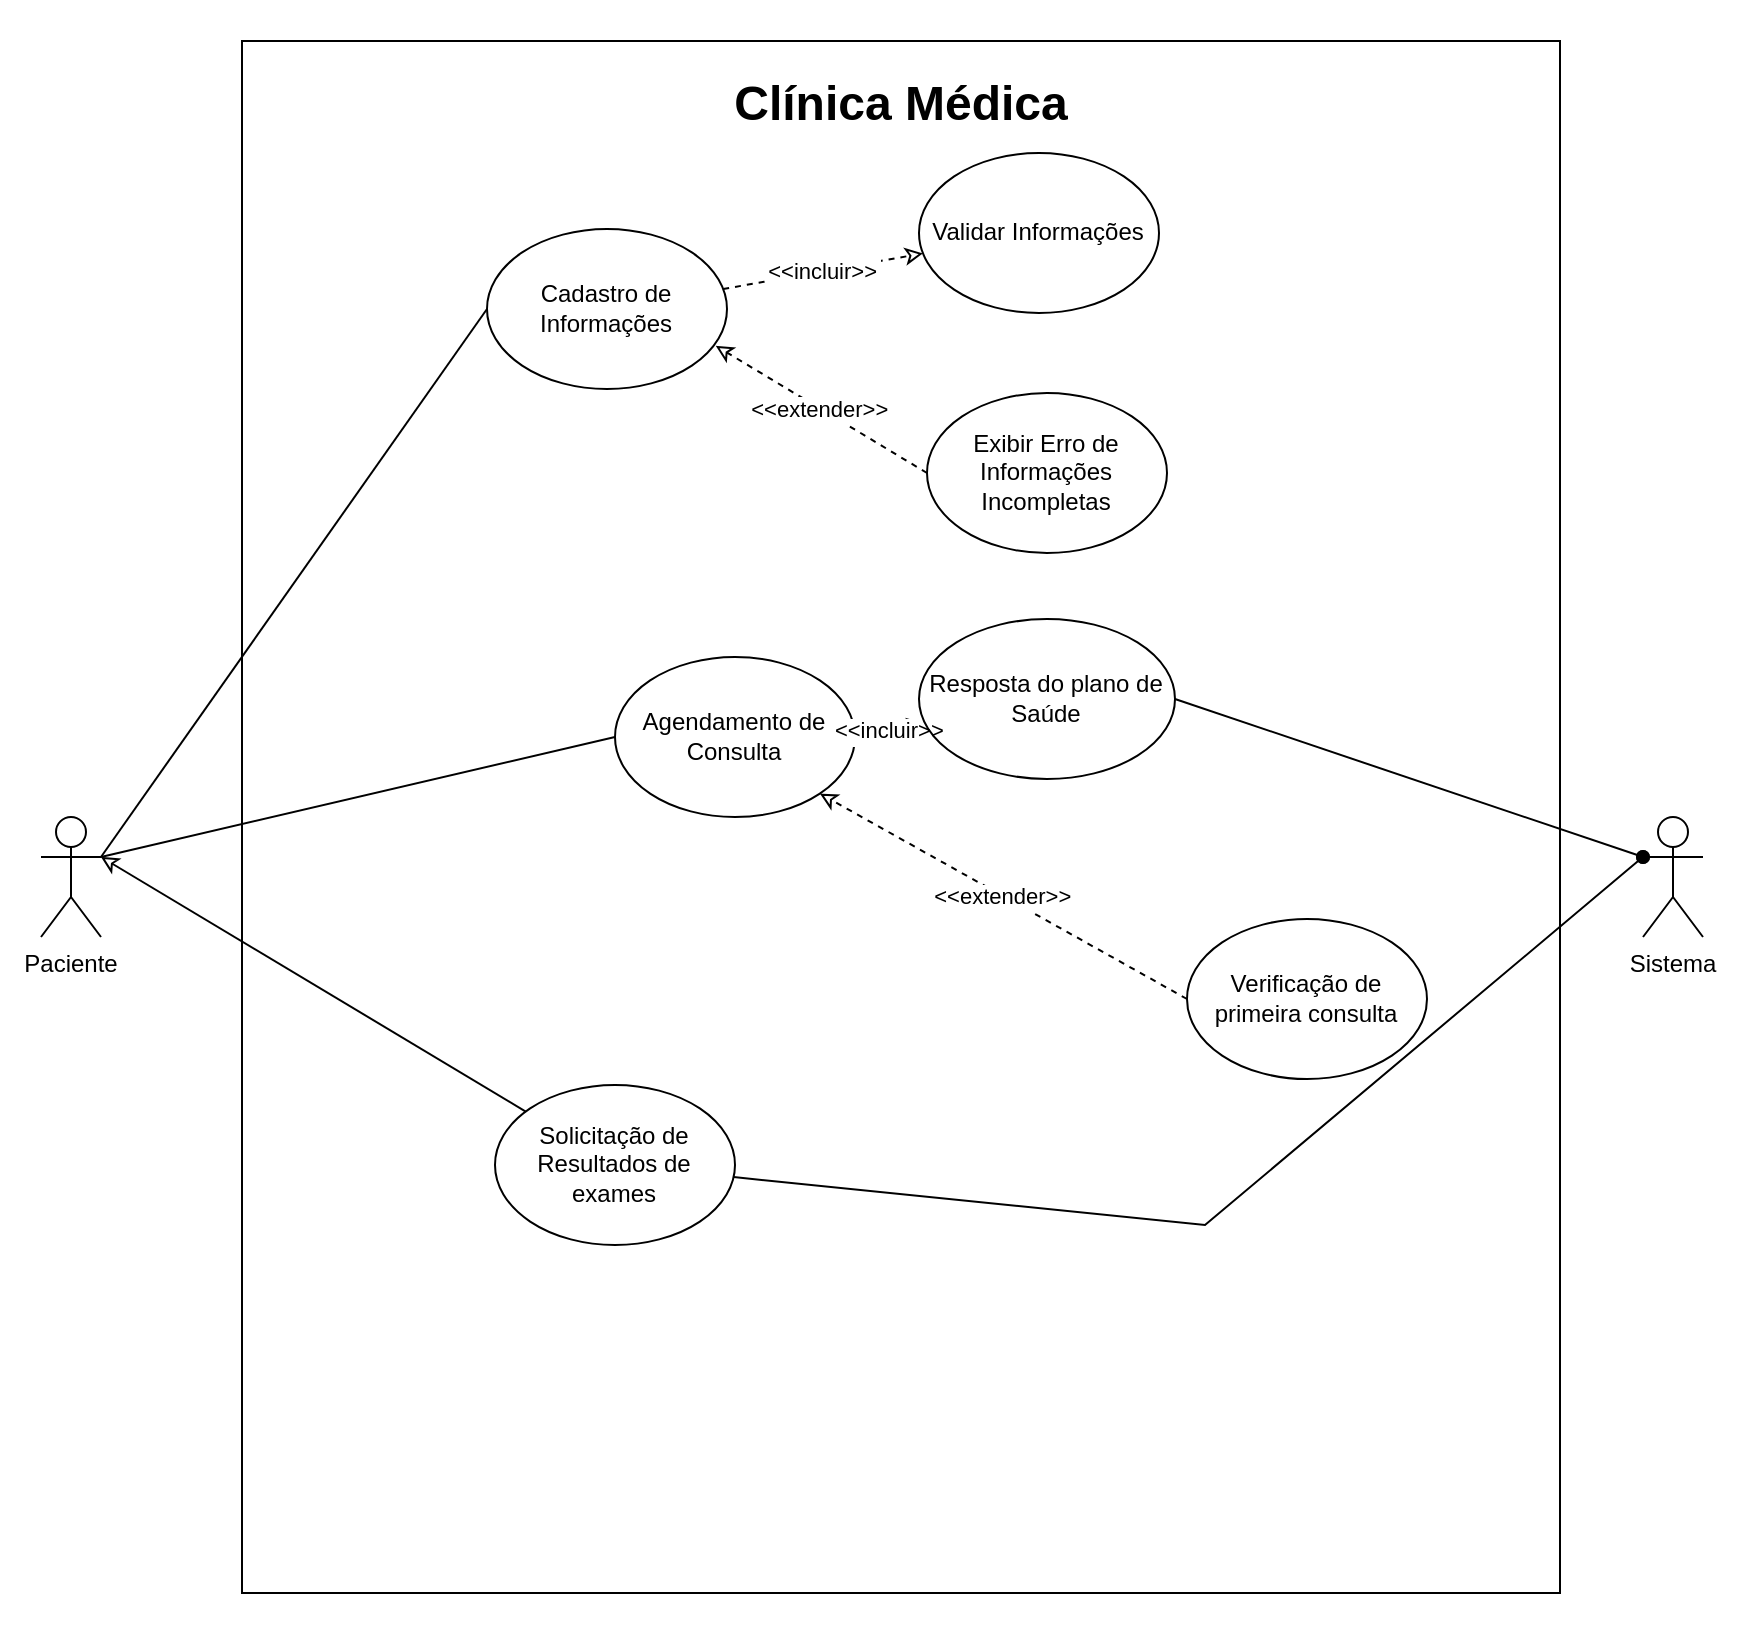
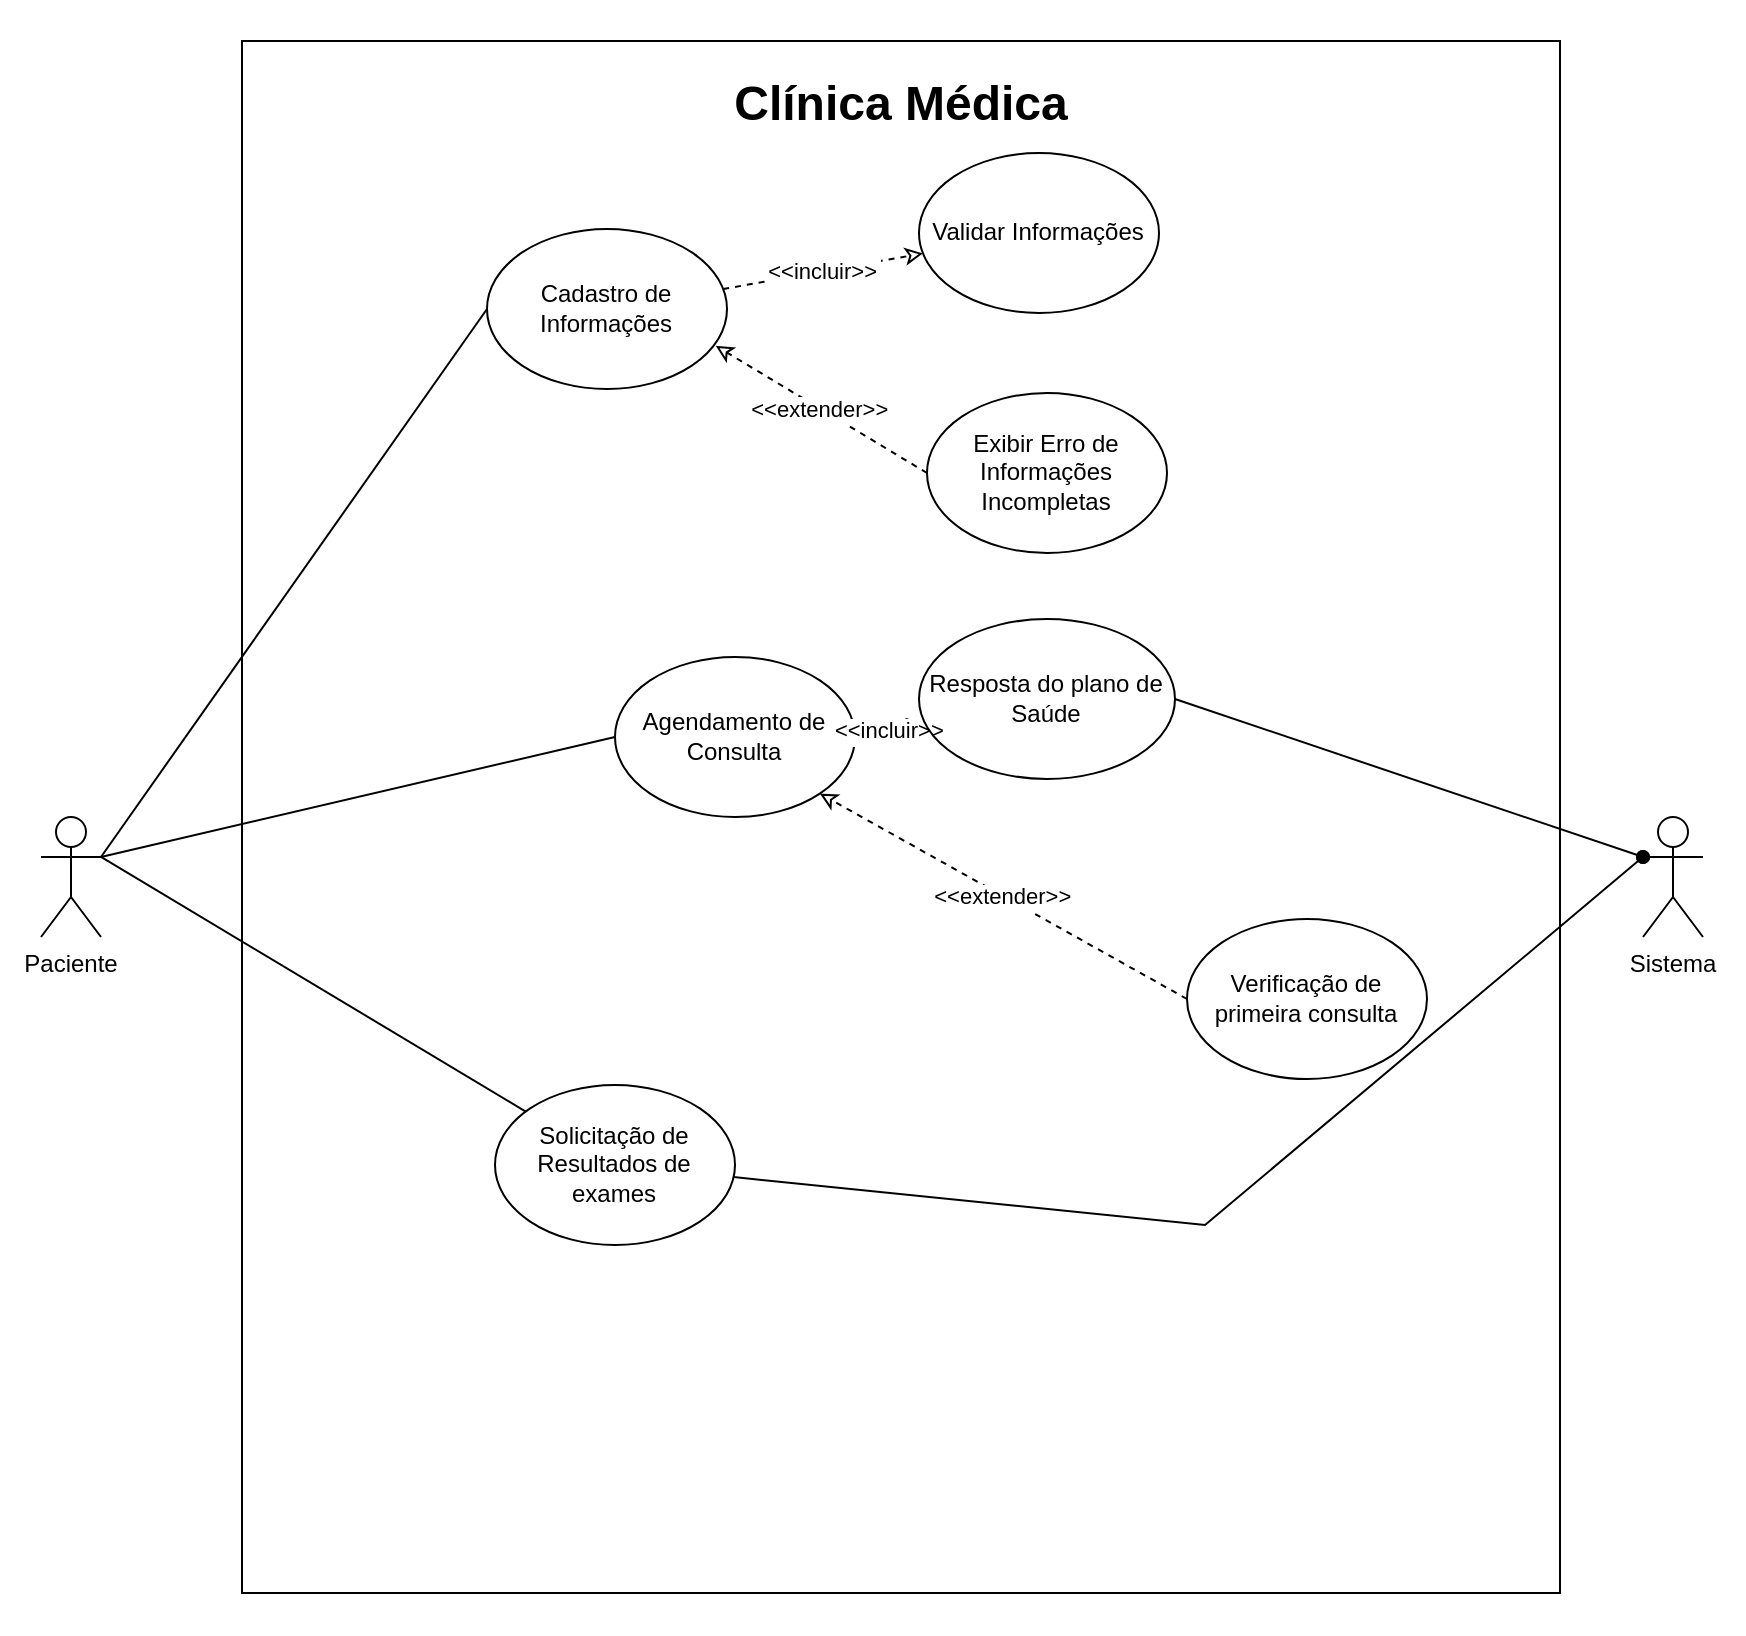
edge "Solicitação de Resultados de exames" -> "Paciente": arrowhead classic -> none
